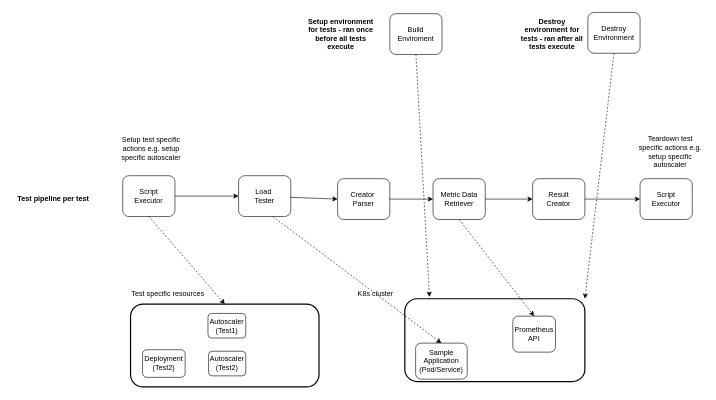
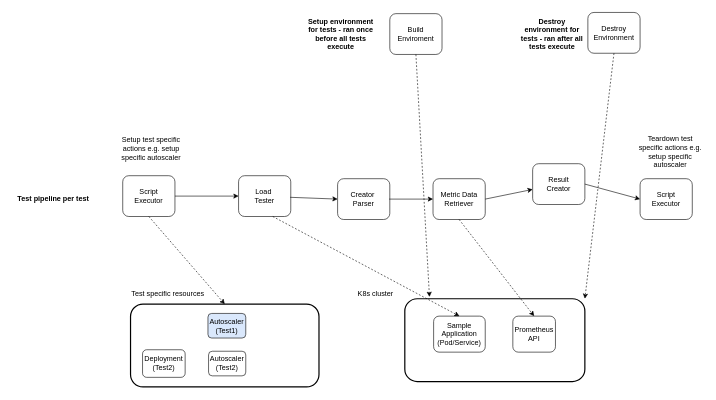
node "Result Creator": moved (559, 199) -> (559, 184)
node "Autoscaler (Test1)": fillcolor #ffffff -> #dae8fc
node "Sample Application (Pod/Service)": moved (441, 361) -> (459, 334)
